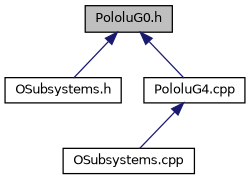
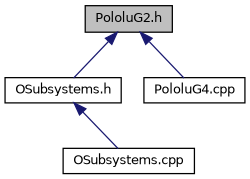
node "PololuG0.h": label "PololuG0.h" -> "PololuG2.h"
edge "OSubsystems.cpp" -> "PololuG4.cpp": now "OSubsystems.cpp" -> "OSubsystems.h"
